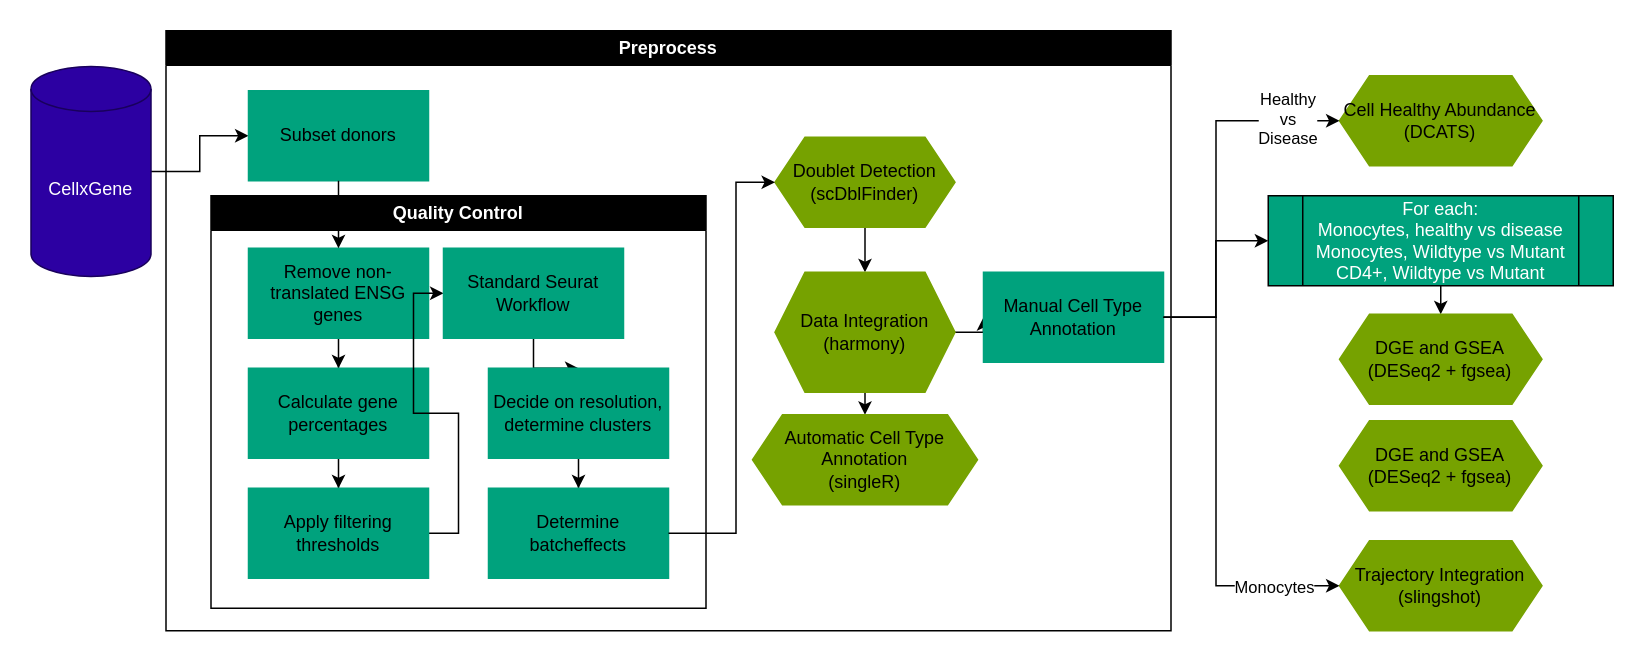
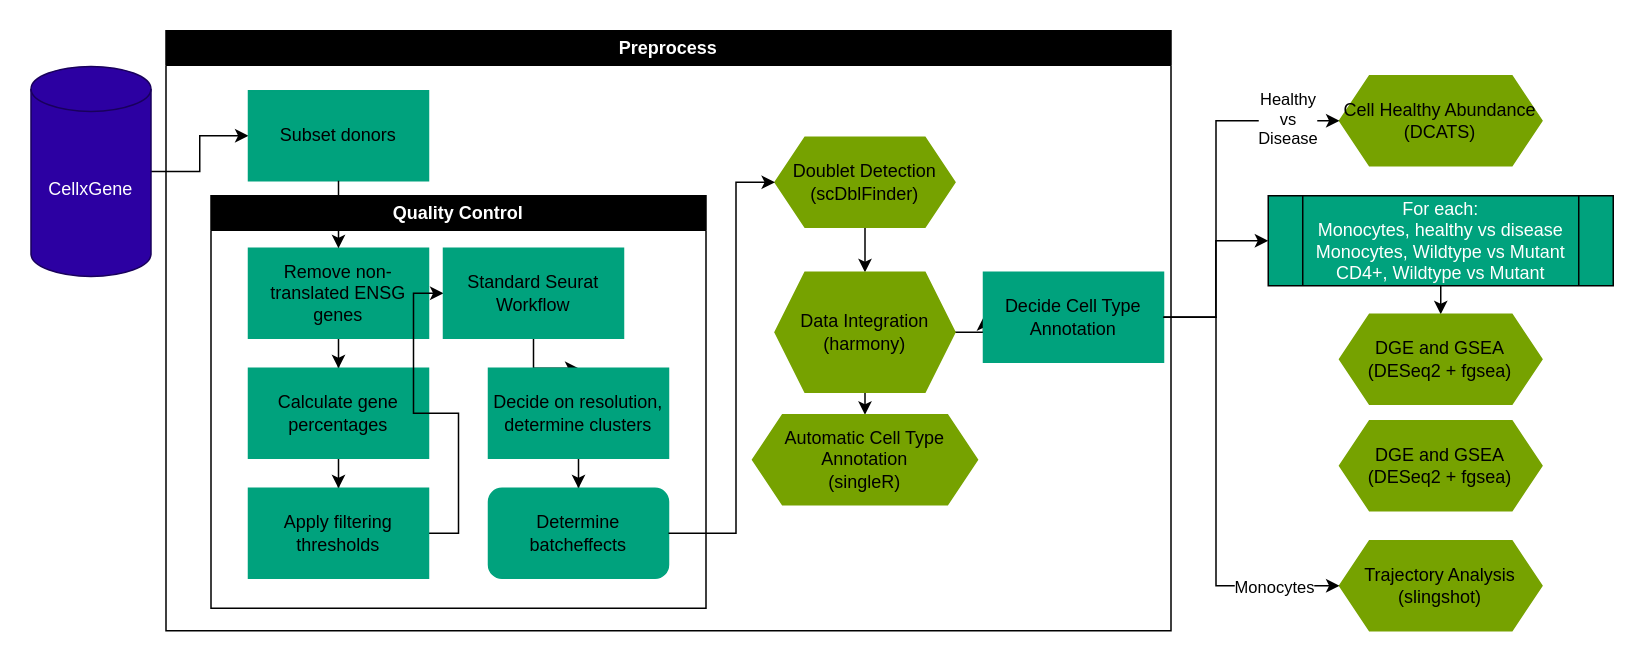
node "Manual Cell Type Annotation": label "Manual Cell Type Annotation" -> "Decide Cell Type Annotation"
node "Determine batcheffects": shape rectangle -> rounded rectangle
node "Trajectory Integration (slingshot)": label "Trajectory Integration (slingshot)" -> "Trajectory Analysis (slingshot)"
